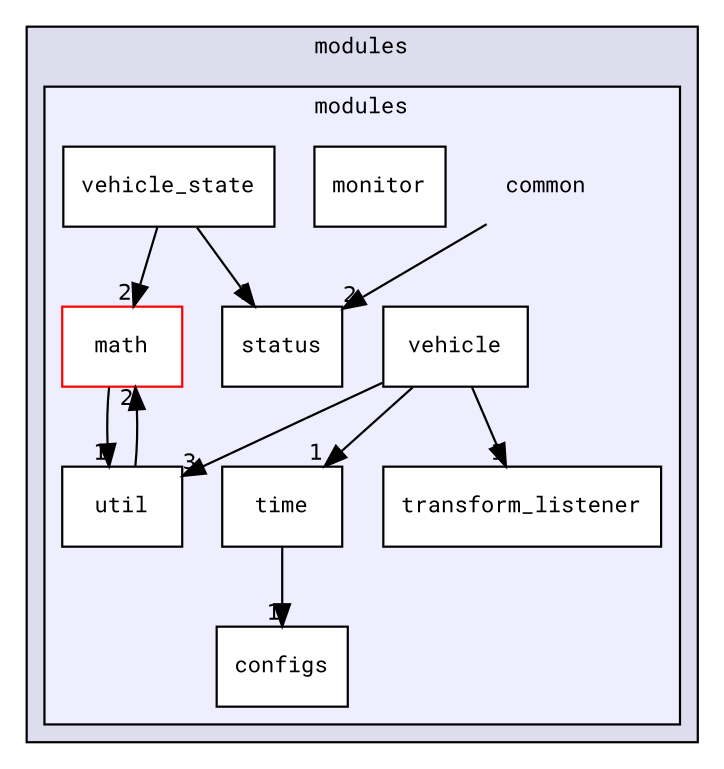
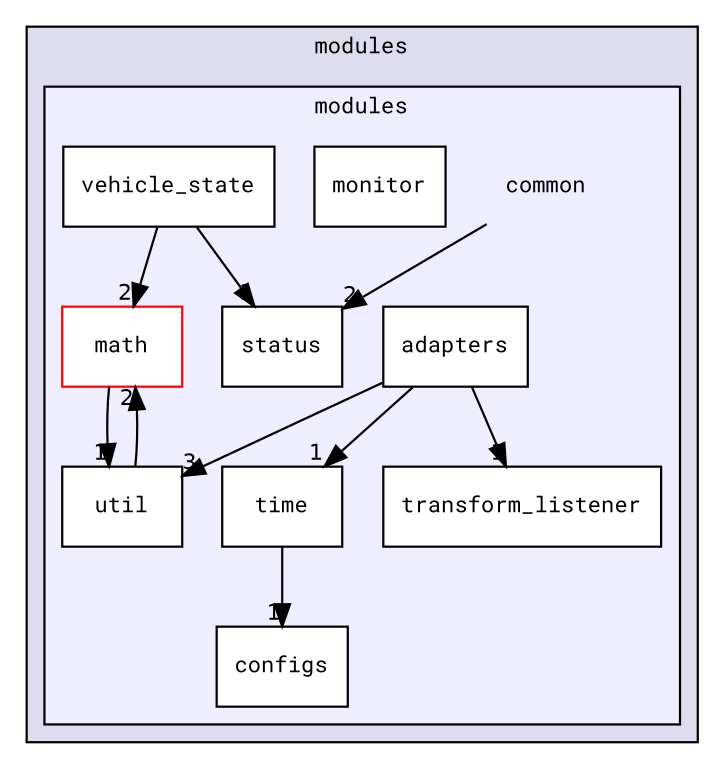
node "vehicle": label "vehicle" -> "adapters"
